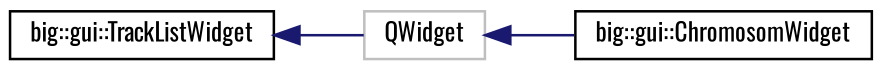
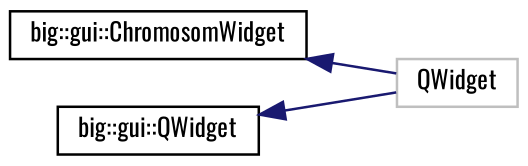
node "big::gui::TrackListWidget": label "big::gui::TrackListWidget" -> "big::gui::QWidget"
edge "big::gui::ChromosomWidget" -> "QWidget": reversed
